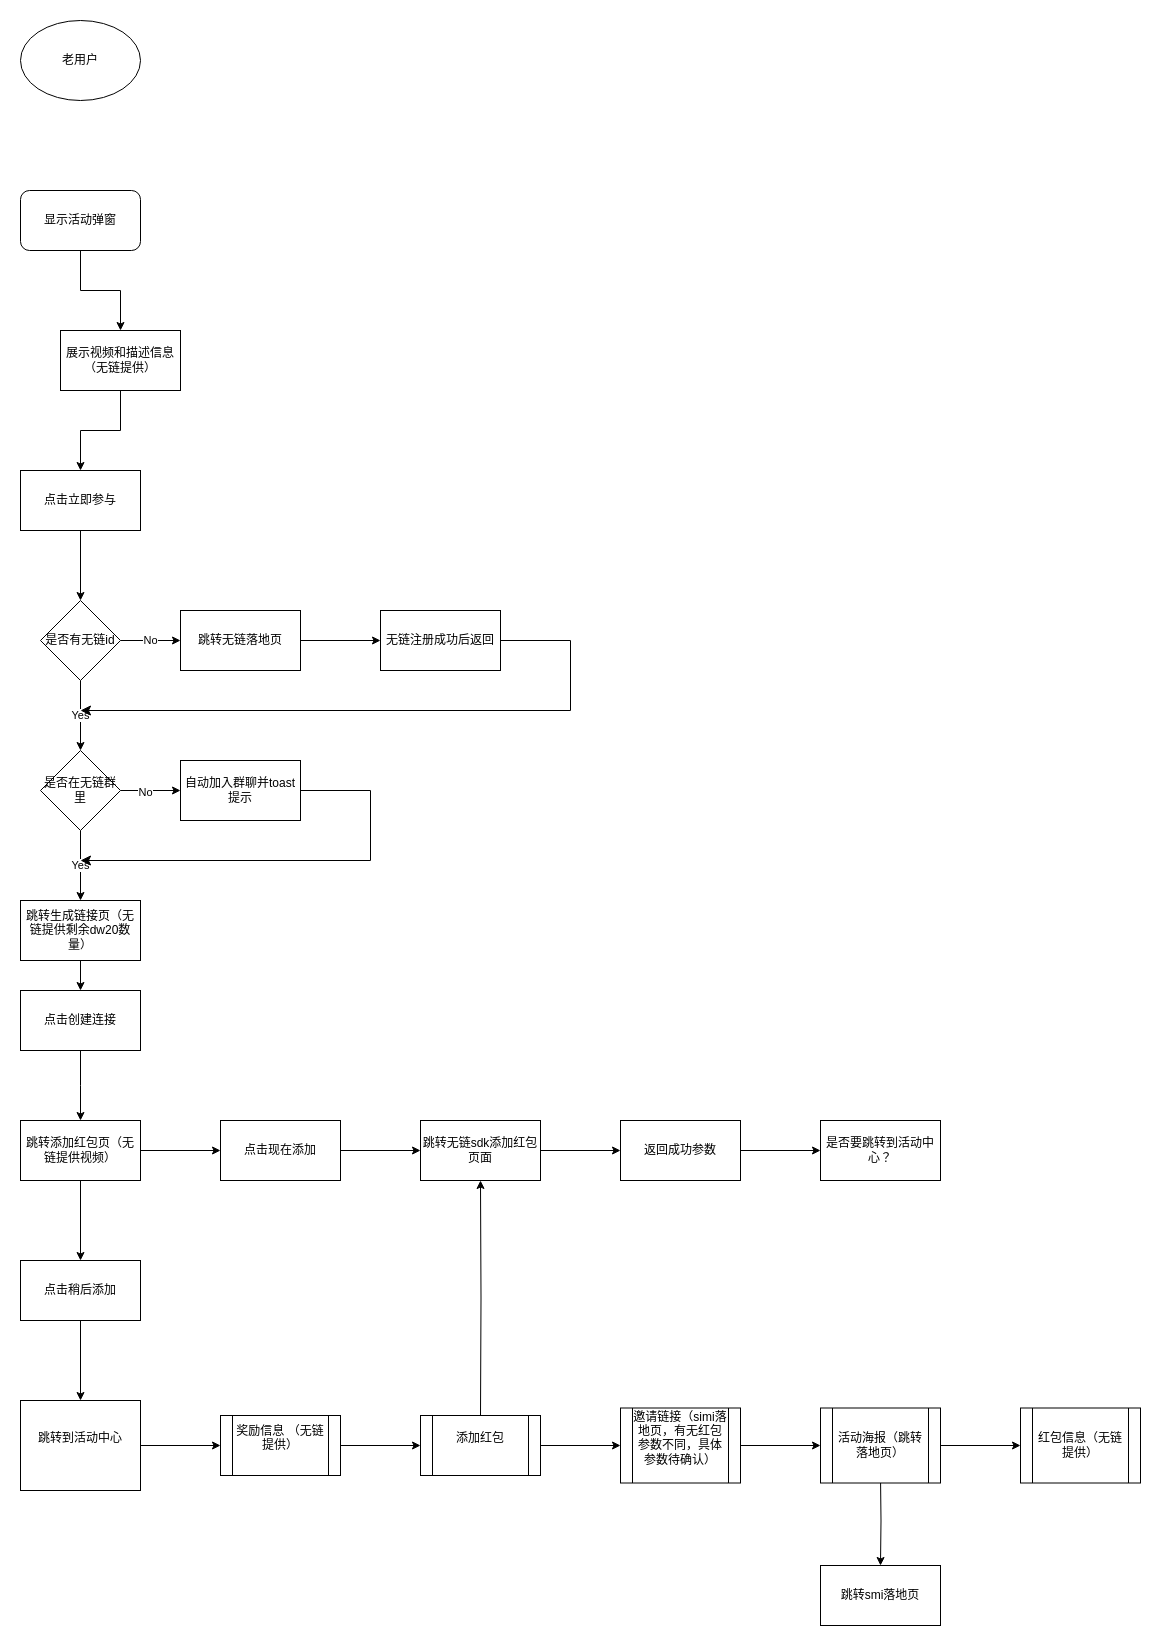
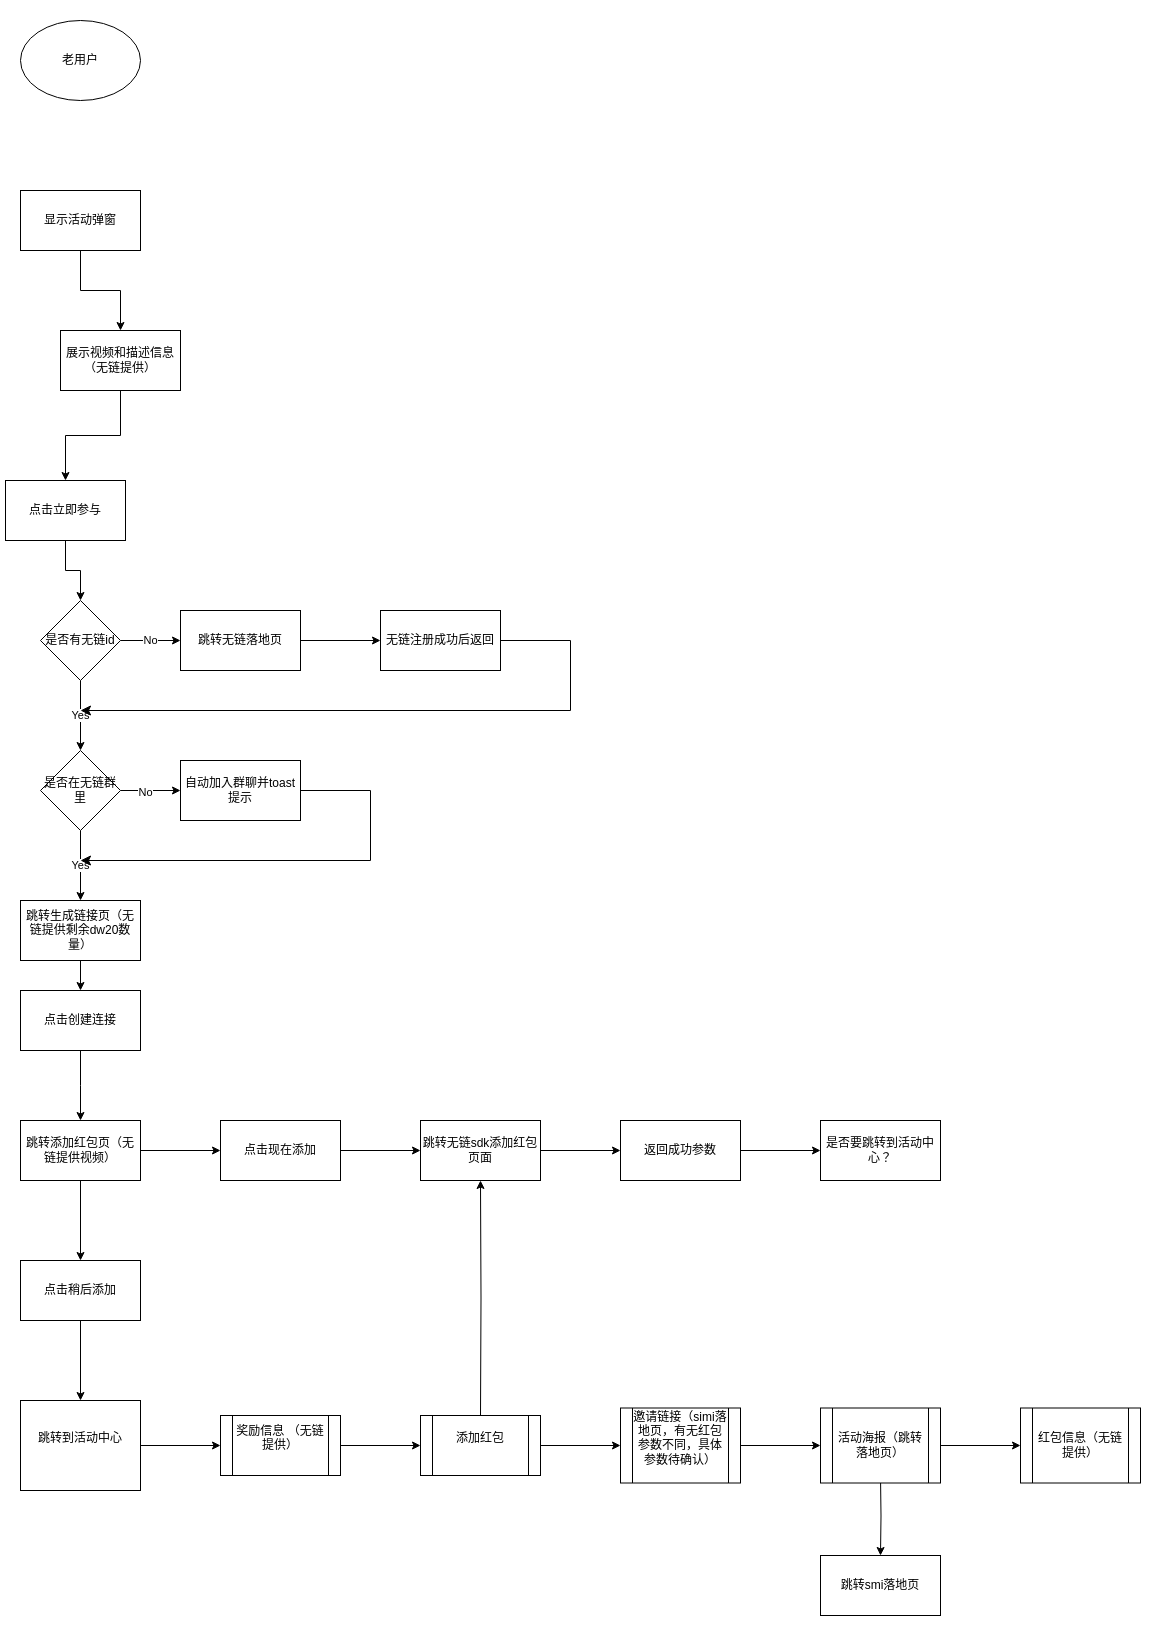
node "显示活动弹窗": shape rounded rectangle -> rectangle
node "点击立即参与": moved (81, 501) -> (66, 511)
node "跳转smi落地页": moved (881, 1596) -> (881, 1586)
